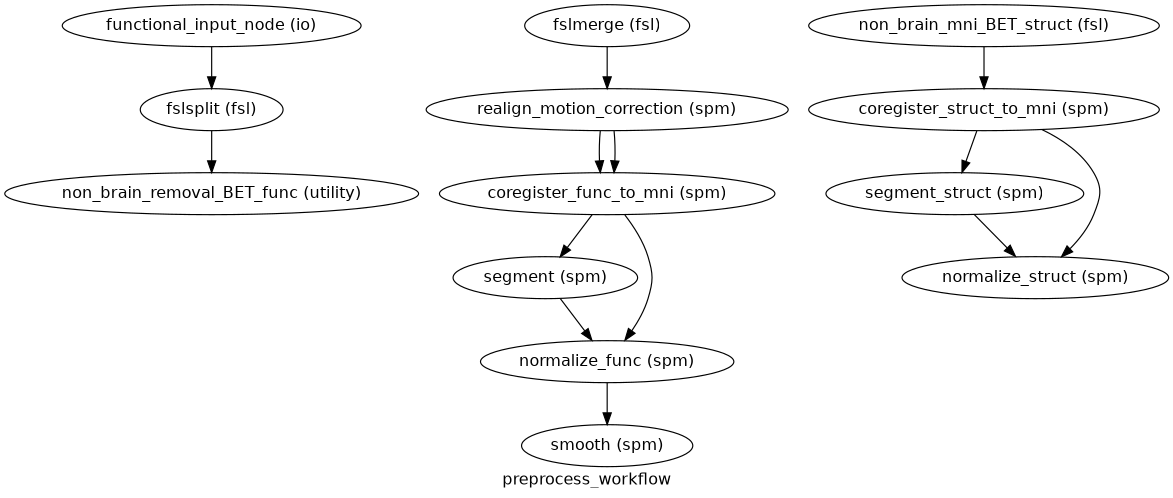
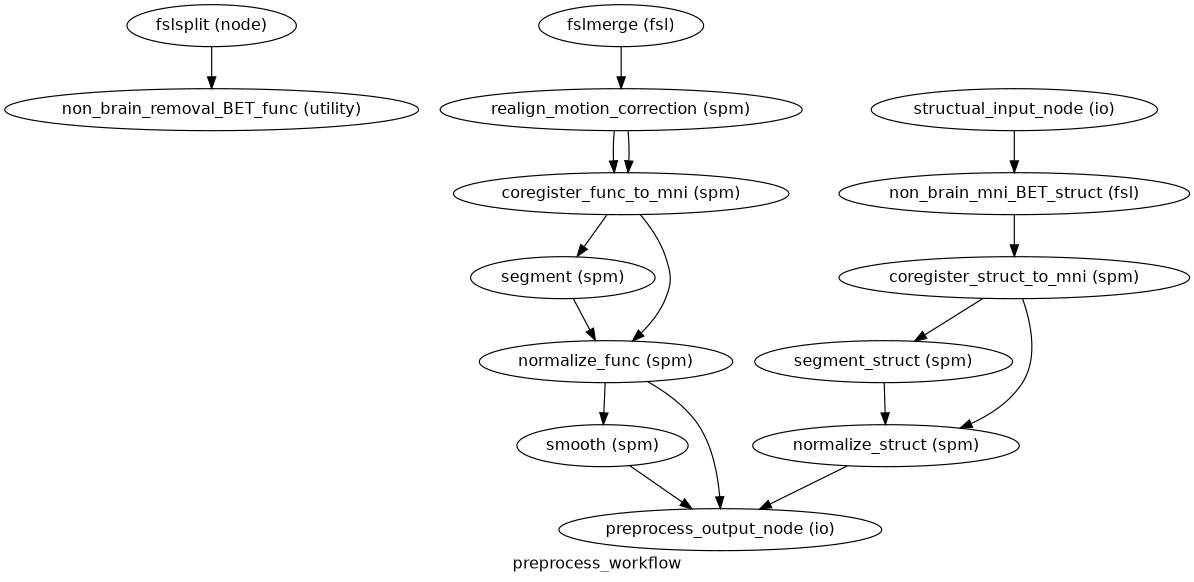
node "functional_input_node (io)": removed
node "fslsplit (fsl)": label "fslsplit (fsl)" -> "fslsplit (node)"
node "structual_input_node (io)": added
node "preprocess_output_node (io)": added
